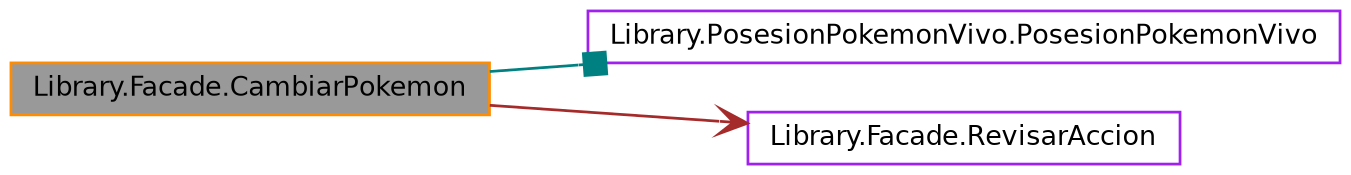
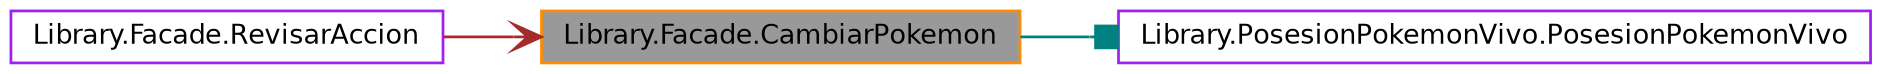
edge "Library.Facade.CambiarPokemon" -> "Library.Facade.RevisarAccion": reversed
